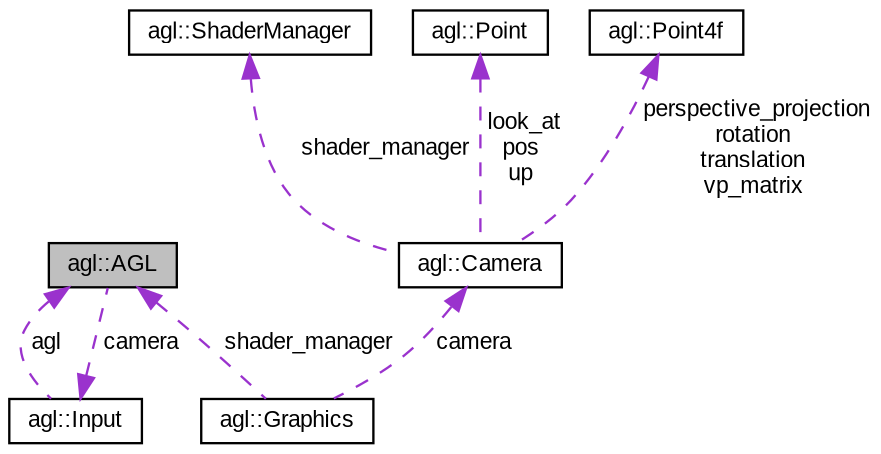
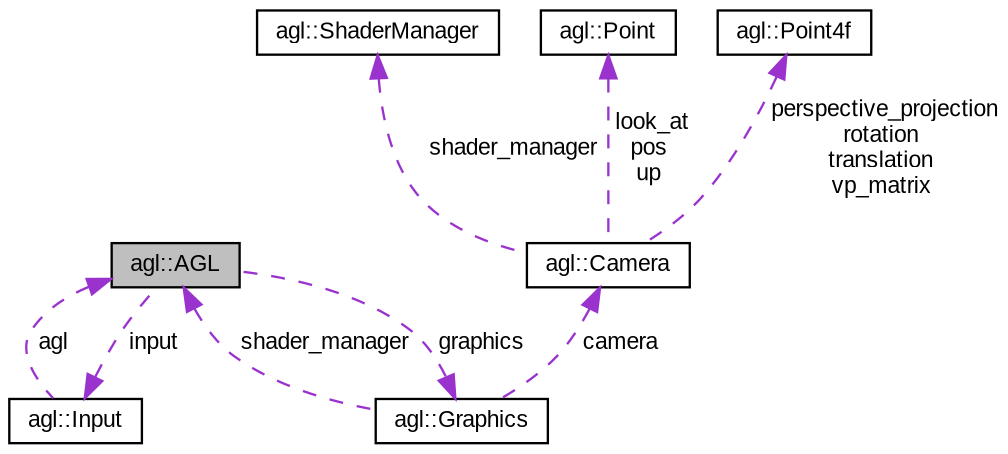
edge "agl::AGL" -> "agl::Graphics": added, label "graphics"
edge "agl::AGL" -> "agl::Input": label " camera" -> " input"
